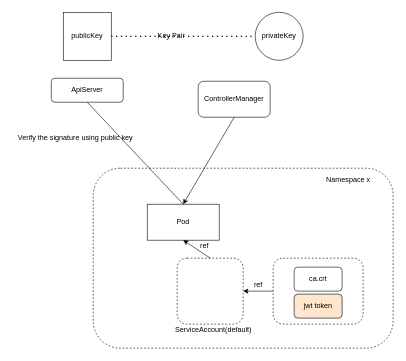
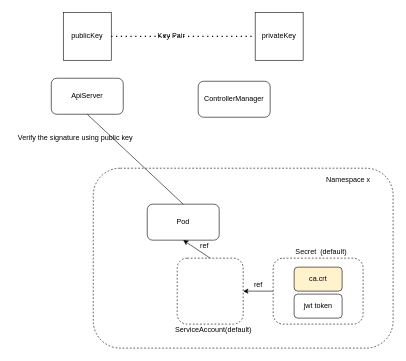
node "privateKey": shape ellipse -> rectangle
node "ApiServer": size 72x24 -> 72x36
edge "ControllerManager" -> "Pod": removed
node "Pod": shape rectangle -> rounded rectangle
node "Secret (default)": added
node "ca.crt": fillcolor #ffffff -> #fff2cc
node "jwt token": fillcolor #ffe6cc -> #ffffff
